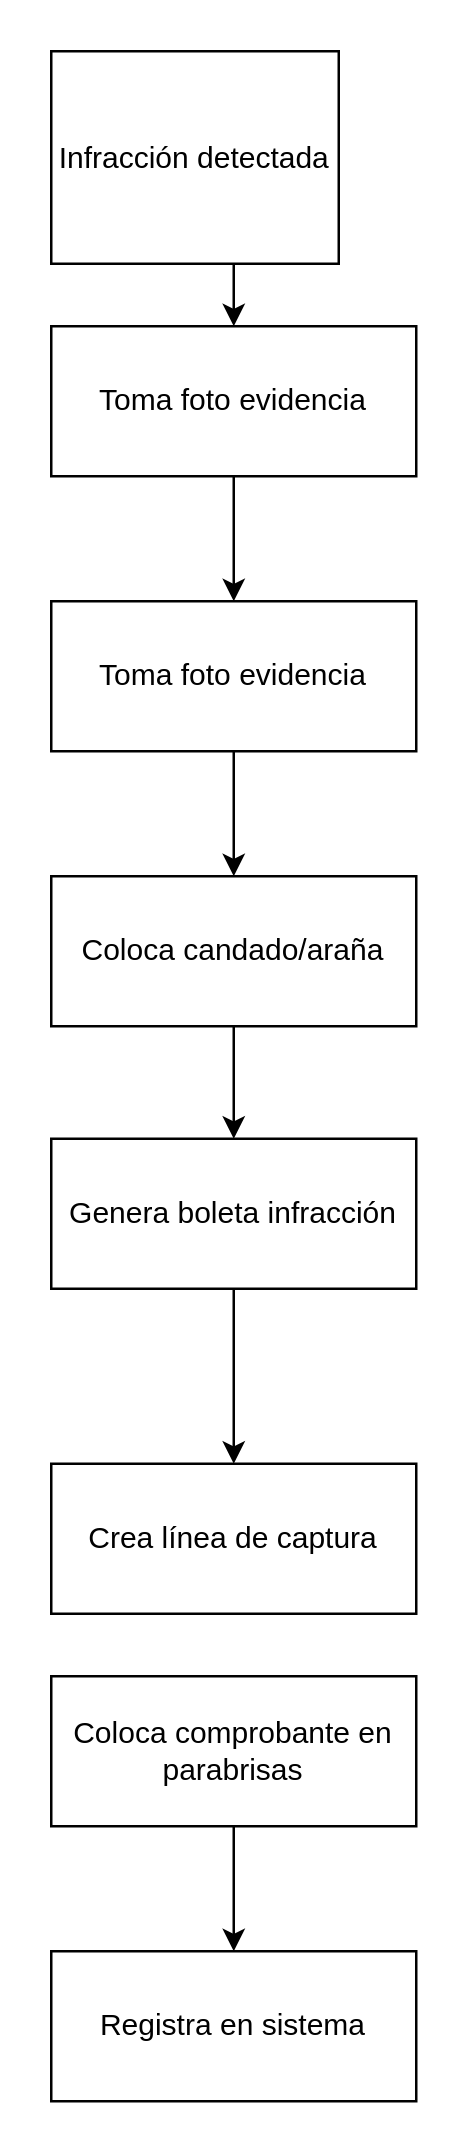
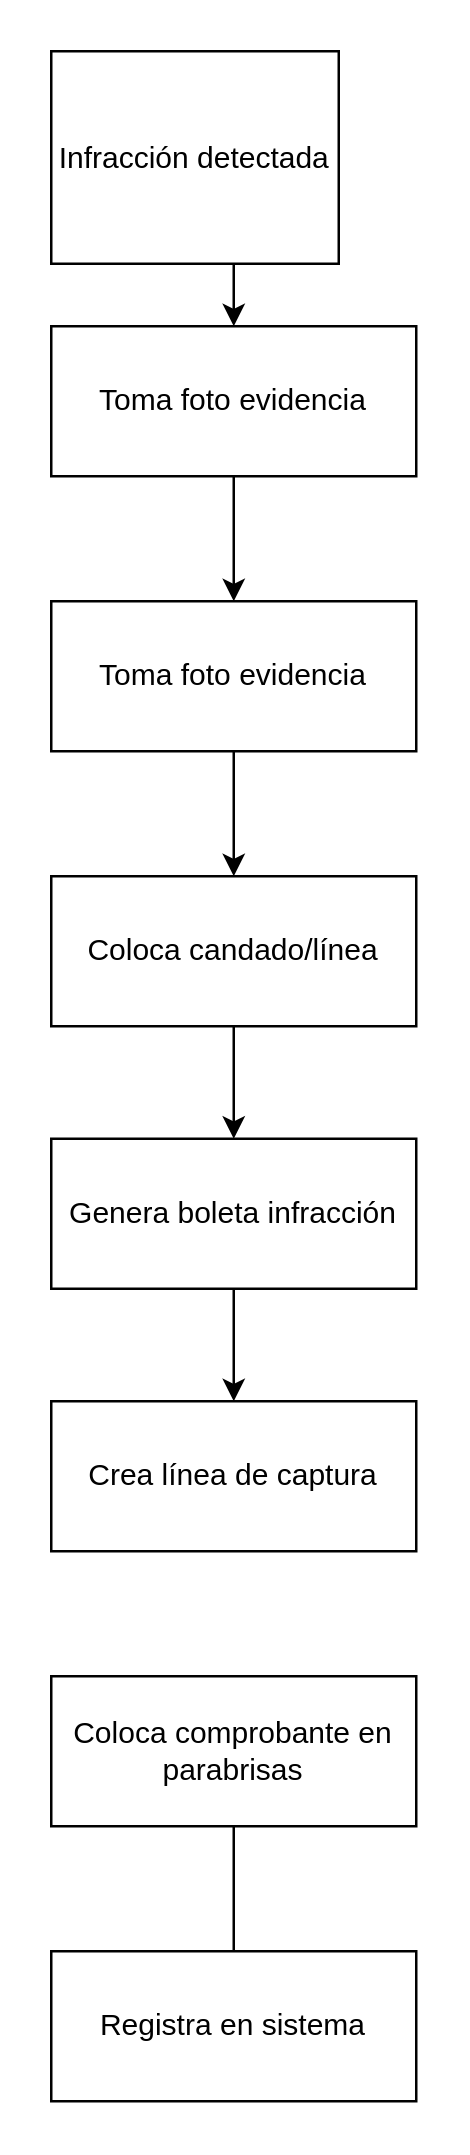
node "Coloca candado/araña": label "Coloca candado/araña" -> "Coloca candado/línea"
node "Crea línea de captura": moved (234, 1539) -> (234, 1476)
edge "Coloca comprobante en parabrisas" -> "Registra en sistema": arrowhead classic -> none
